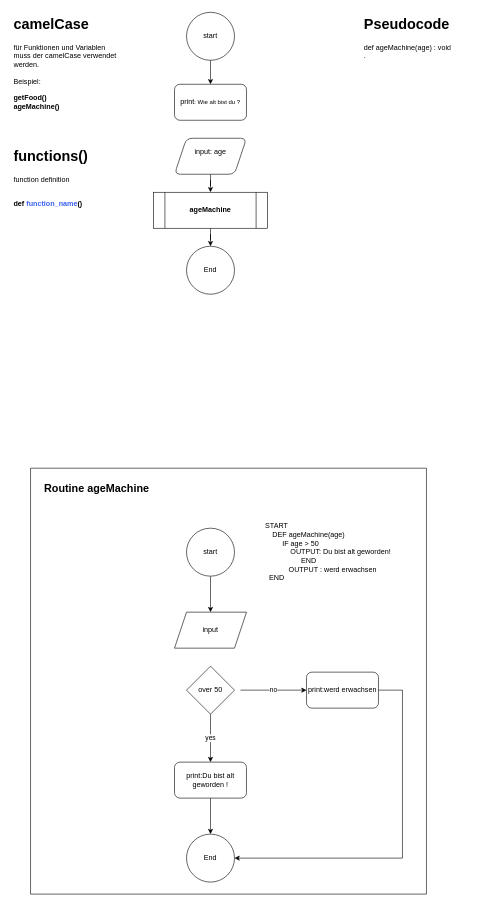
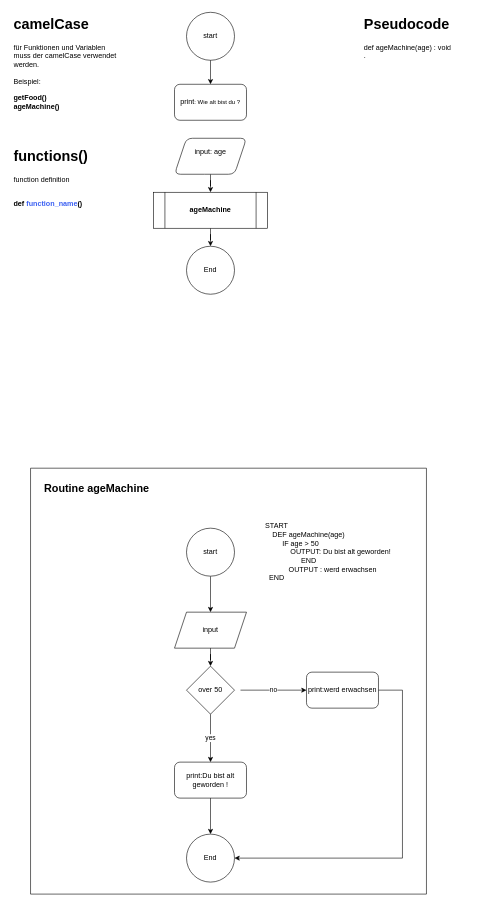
edge "input" -> "over 50": added
